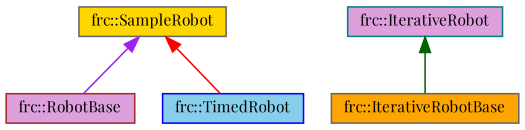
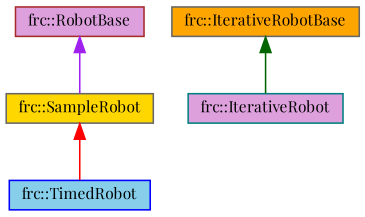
edge "frc::RobotBase" -> "frc::SampleRobot": reversed
edge "frc::IterativeRobotBase" -> "frc::IterativeRobot": reversed
